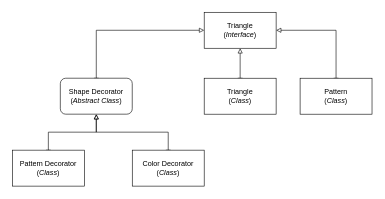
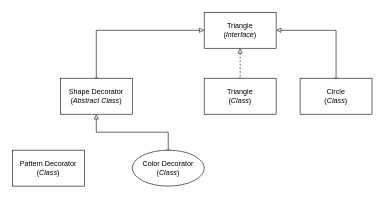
edge "Triangle (Interface)" -- "Triangle (Class)": style solid -> dashed
node "Shape Decorator (Abstract Class)": shape rounded rectangle -> rectangle
node "Pattern (Class)": label "Pattern (Class)" -> "Circle (Class)"
edge "Shape Decorator (Abstract Class)" -- "Pattern Decorator (Class)": removed
node "Color Decorator (Class)": shape rectangle -> ellipse
